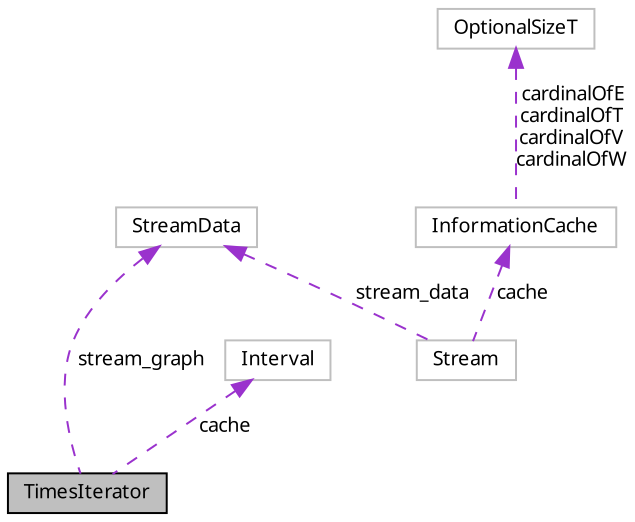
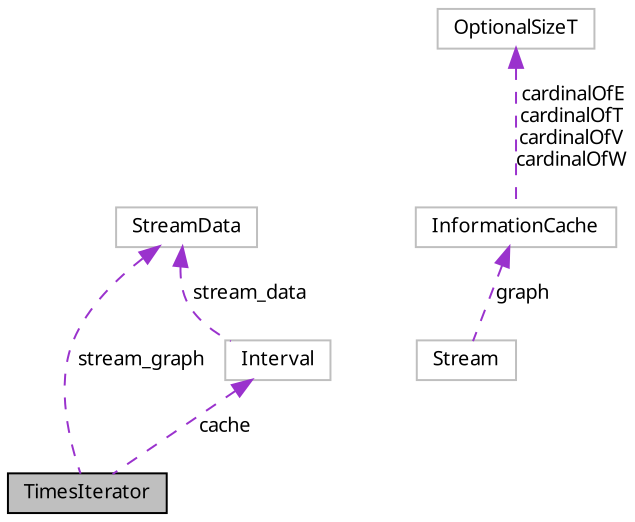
edge "Stream" -> "InformationCache": label " cache" -> " graph"
edge "Stream" -> "StreamData": now "Interval" -> "StreamData"
